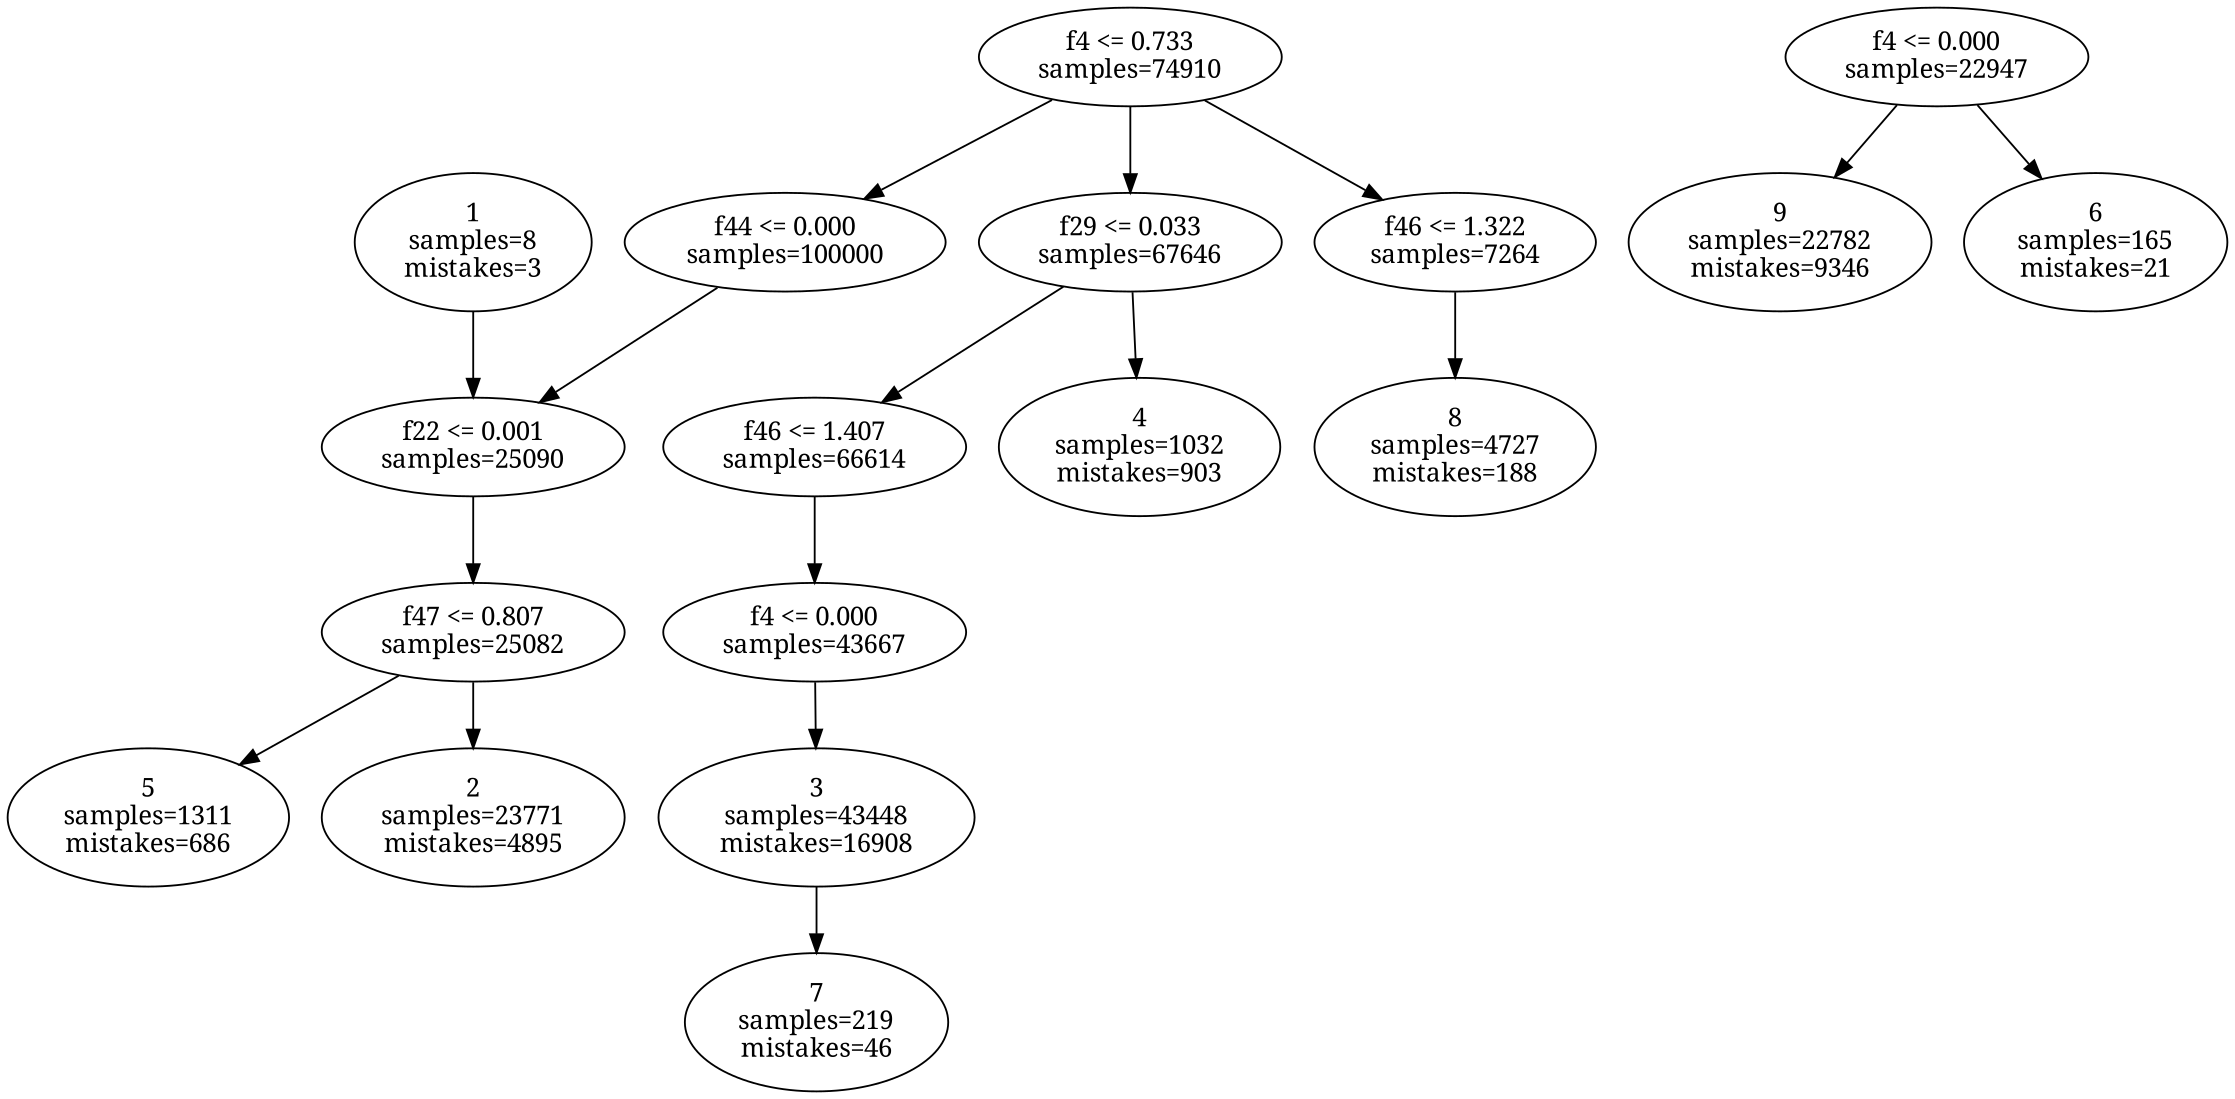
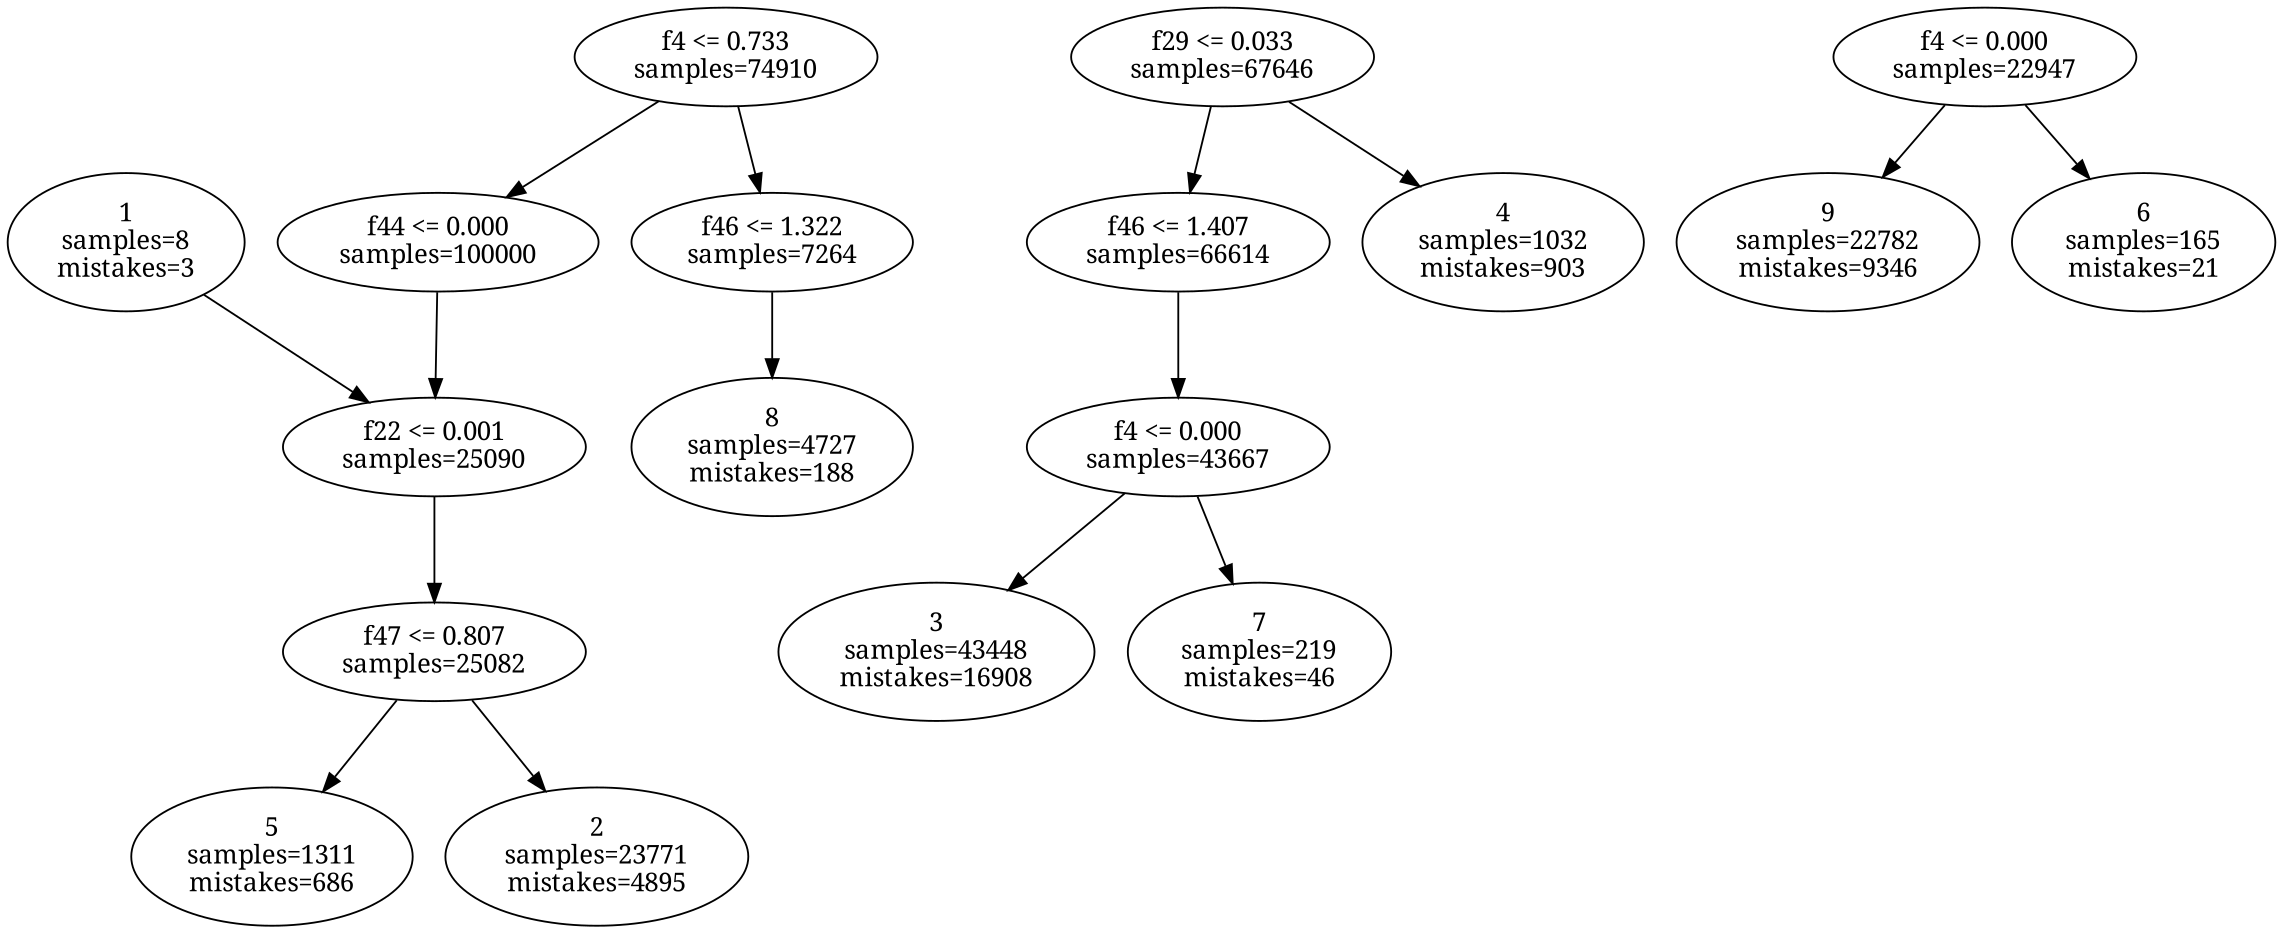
edge "f4 <= 0.733 samples=74910" -> "f29 <= 0.033 samples=67646": removed
edge "3 samples=43448 mistakes=16908" -> "7 samples=219 mistakes=46": now "f4 <= 0.000 samples=43667" -> "7 samples=219 mistakes=46"
